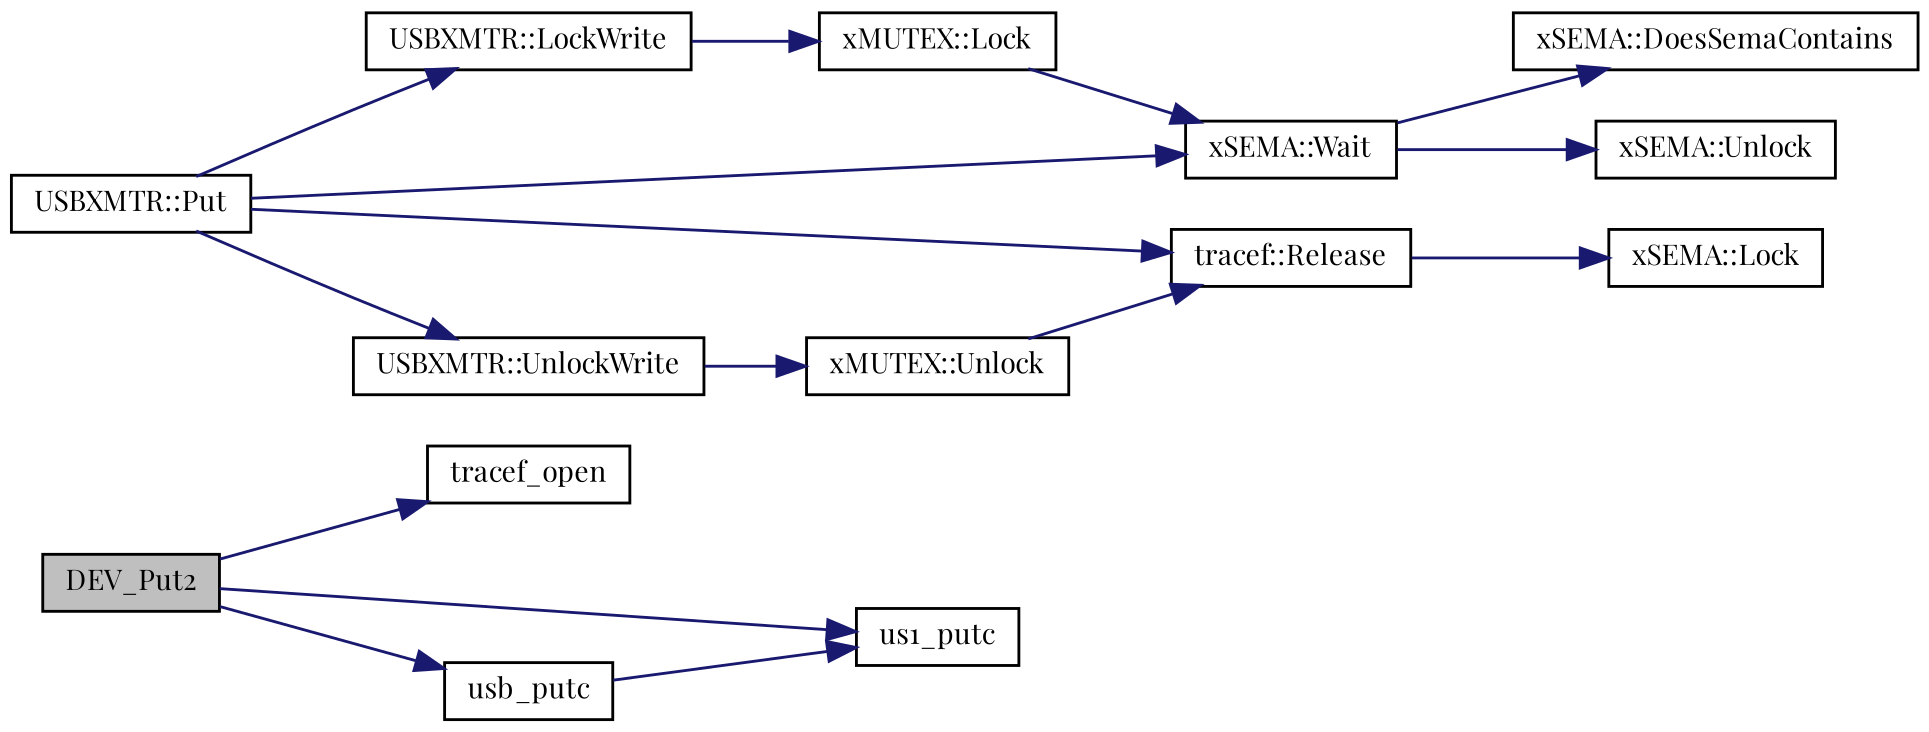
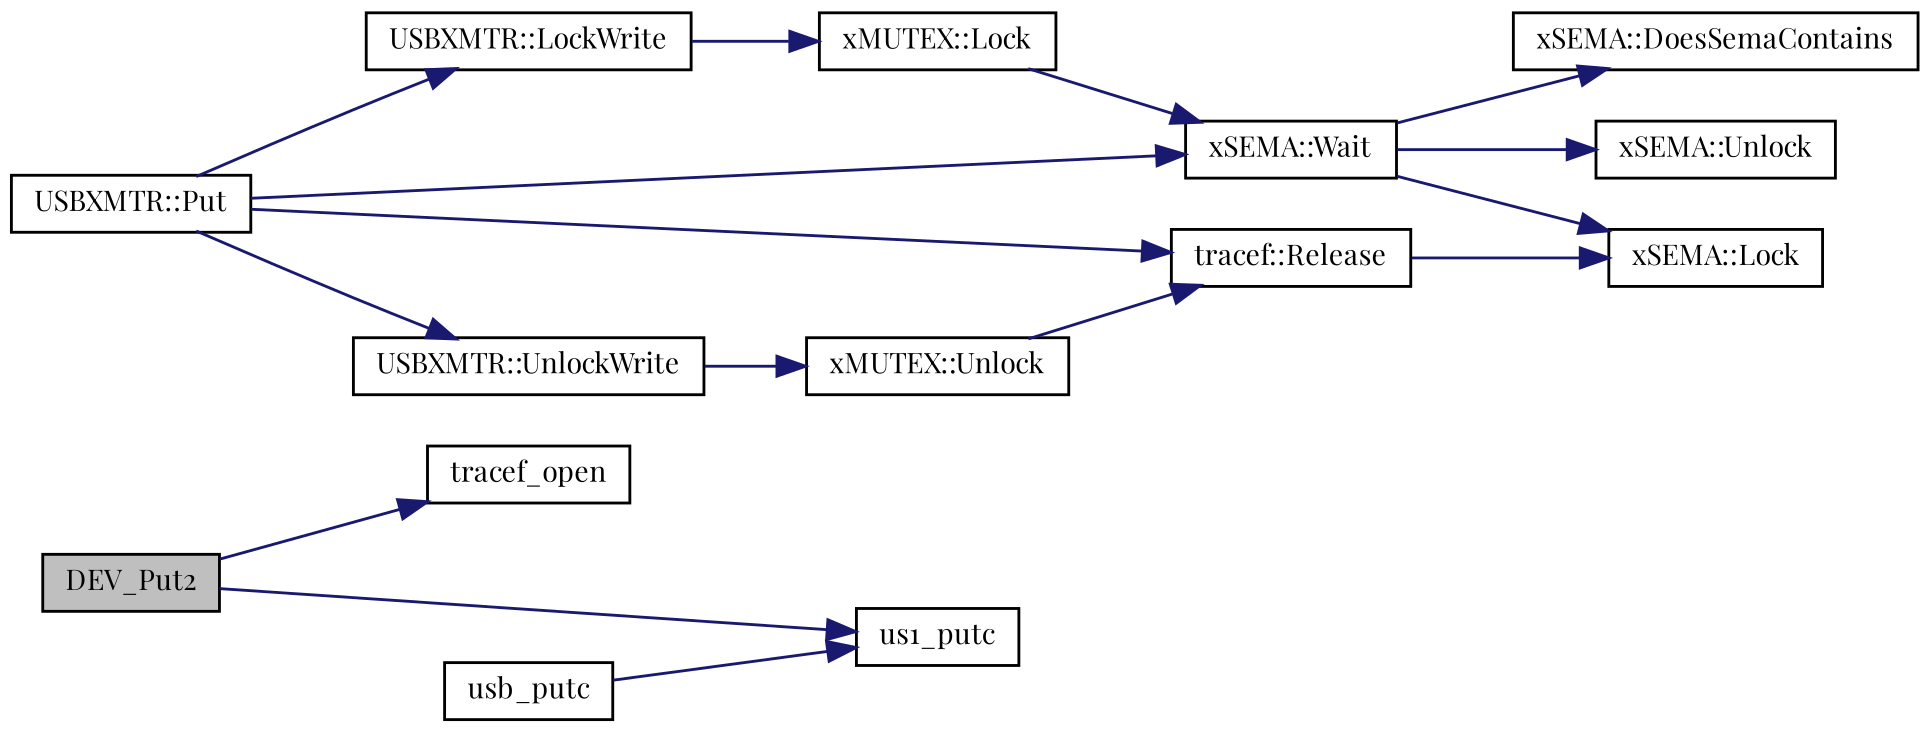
edge "xSEMA::Wait" -> "xSEMA::Lock": added
edge "DEV_Put2" -> "usb_putc": removed
